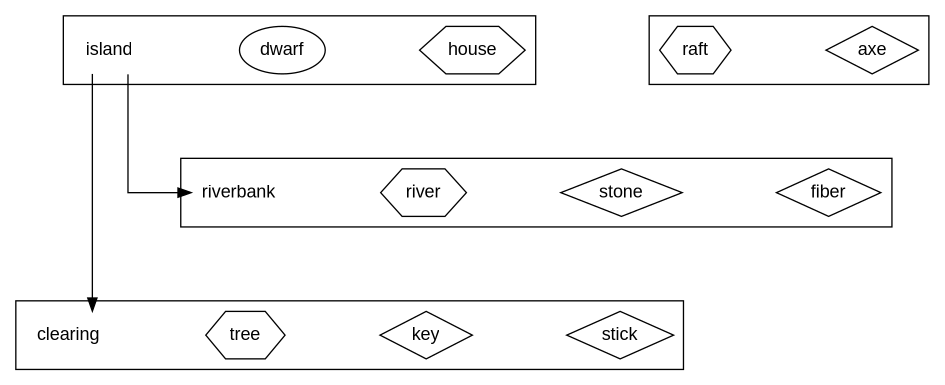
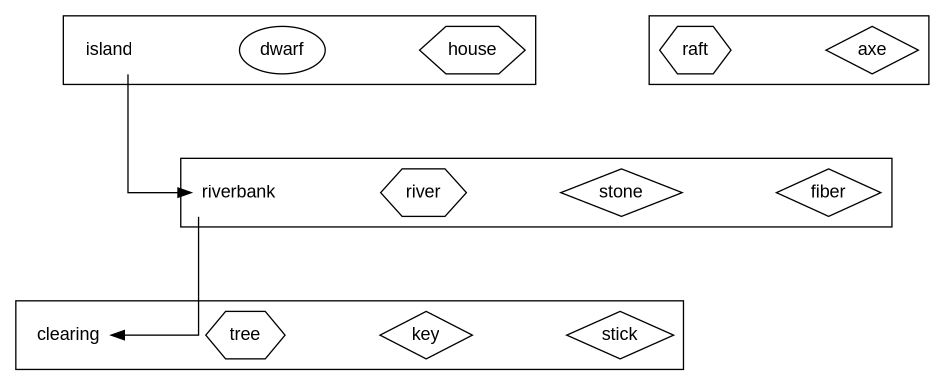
edge "island" -> "clearing": now "riverbank" -> "clearing"
